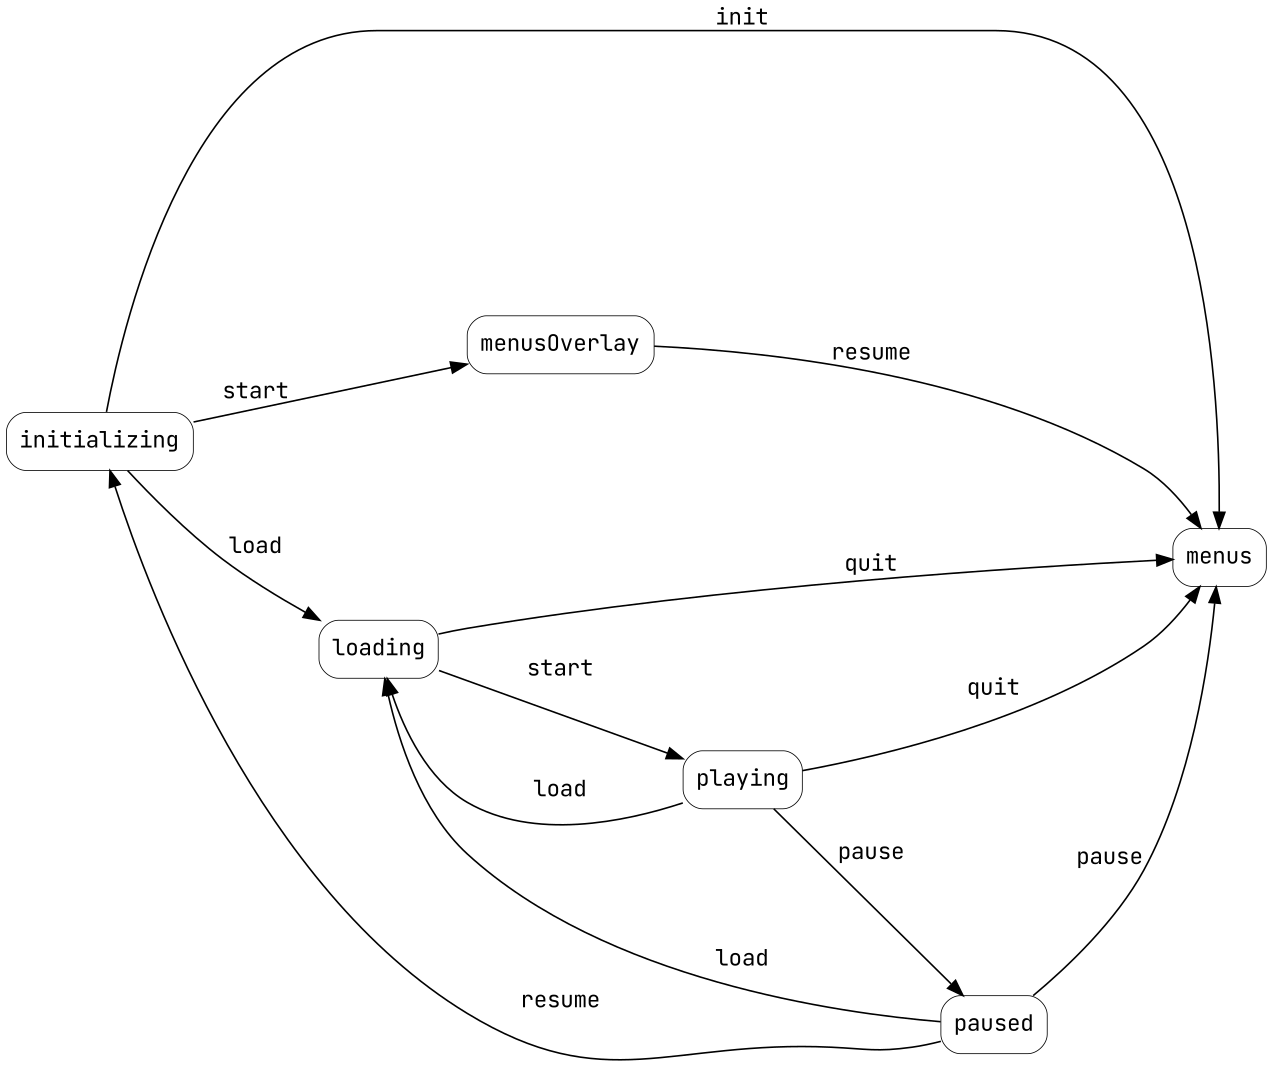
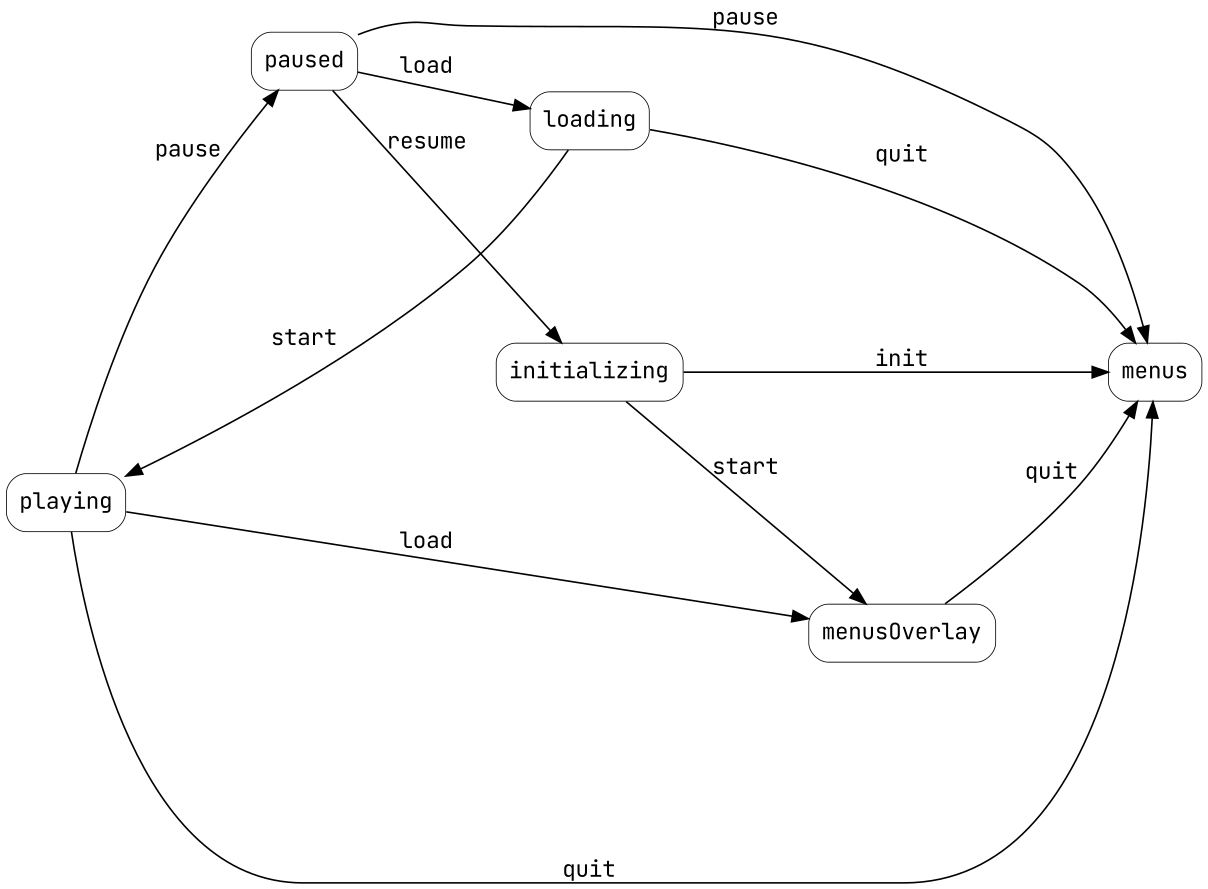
edge "menusOverlay" -> "menus": label "resume" -> "quit"
edge "initializing" -> "loading": removed, label "load"
edge "playing" -> "loading": now "playing" -> "menusOverlay"
